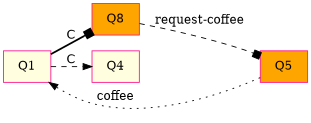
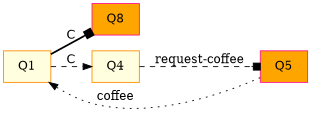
edge "Q8" -> "Q5": now "Q4" -> "Q5"
node "Q1": color deeppink -> darkorange
node "Q4": color deeppink -> darkorange
